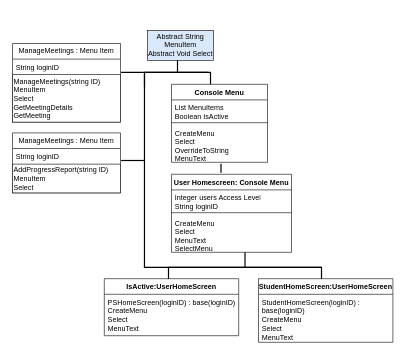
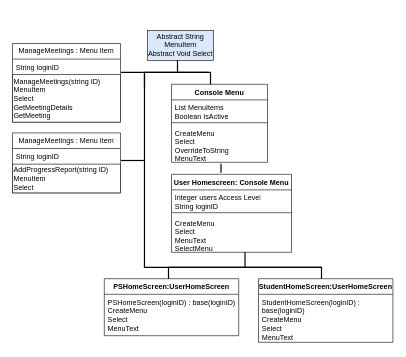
node "IsActive:UserHomeScreen": label "IsActive:UserHomeScreen" -> "PSHomeScreen:UserHomeScreen"
